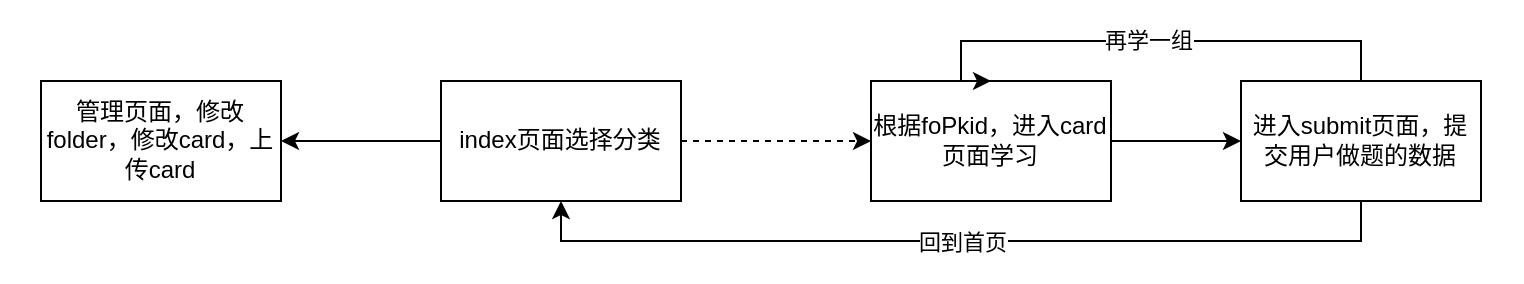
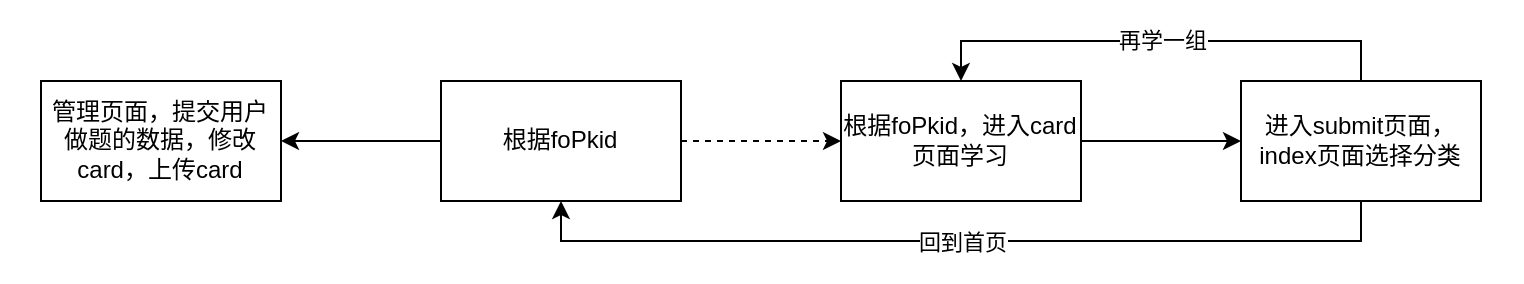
node "管理页面，修改folder，修改card，上传card": label "管理页面，修改folder，修改card，上传card" -> "管理页面，提交用户做题的数据，修改card，上传card"
node "index页面选择分类": label "index页面选择分类" -> "根据foPkid"
node "根据foPkid，进入card页面学习": moved (991, 141) -> (961, 141)
node "进入submit页面，提交用户做题的数据": label "进入submit页面，提交用户做题的数据" -> "进入submit页面，index页面选择分类"
